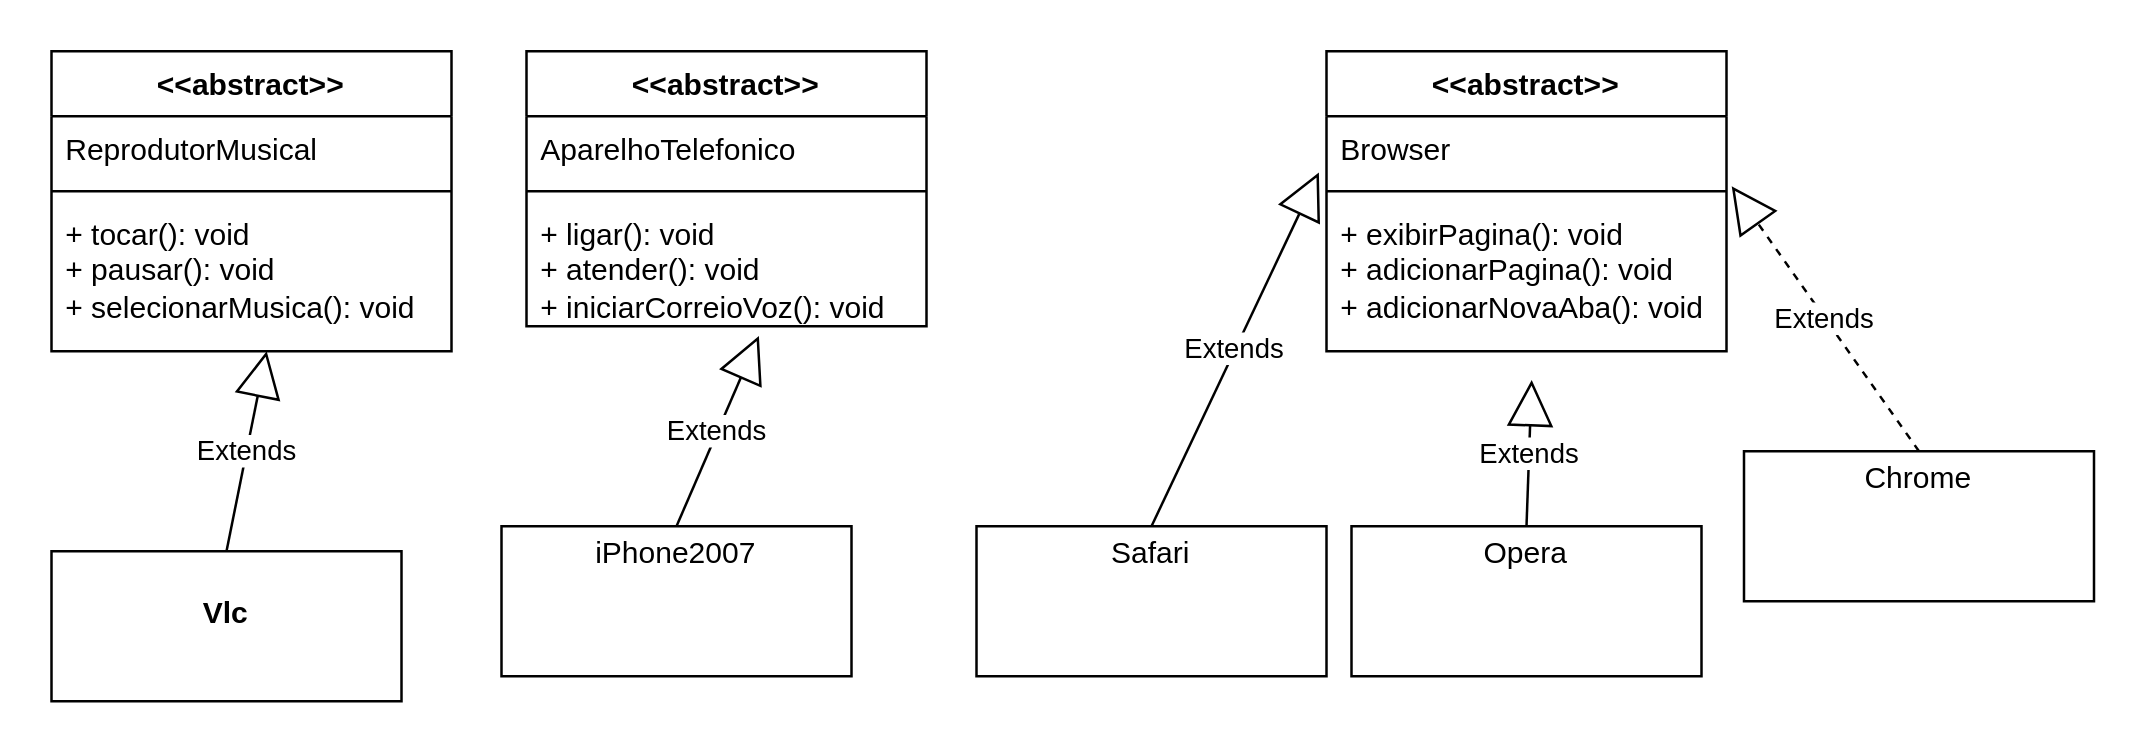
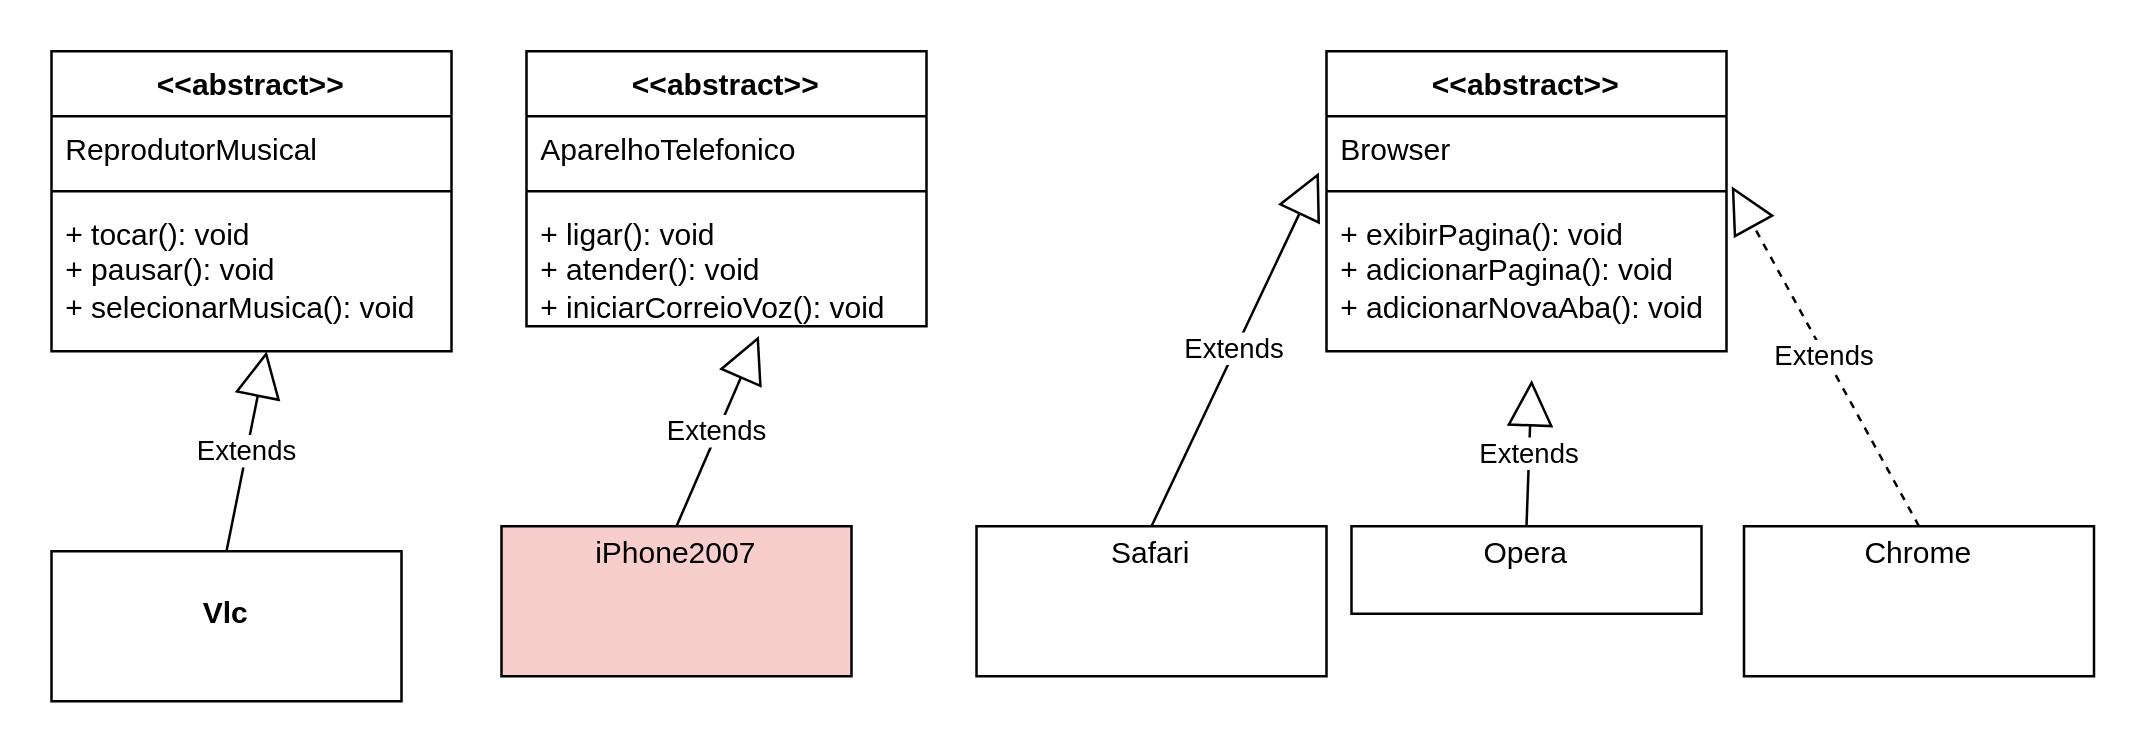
node "Chrome": moved (1919, 526) -> (1919, 601)
node "iPhone2007": fillcolor #ffffff -> #f8cecc
node "Opera": size 350x150 -> 350x88
